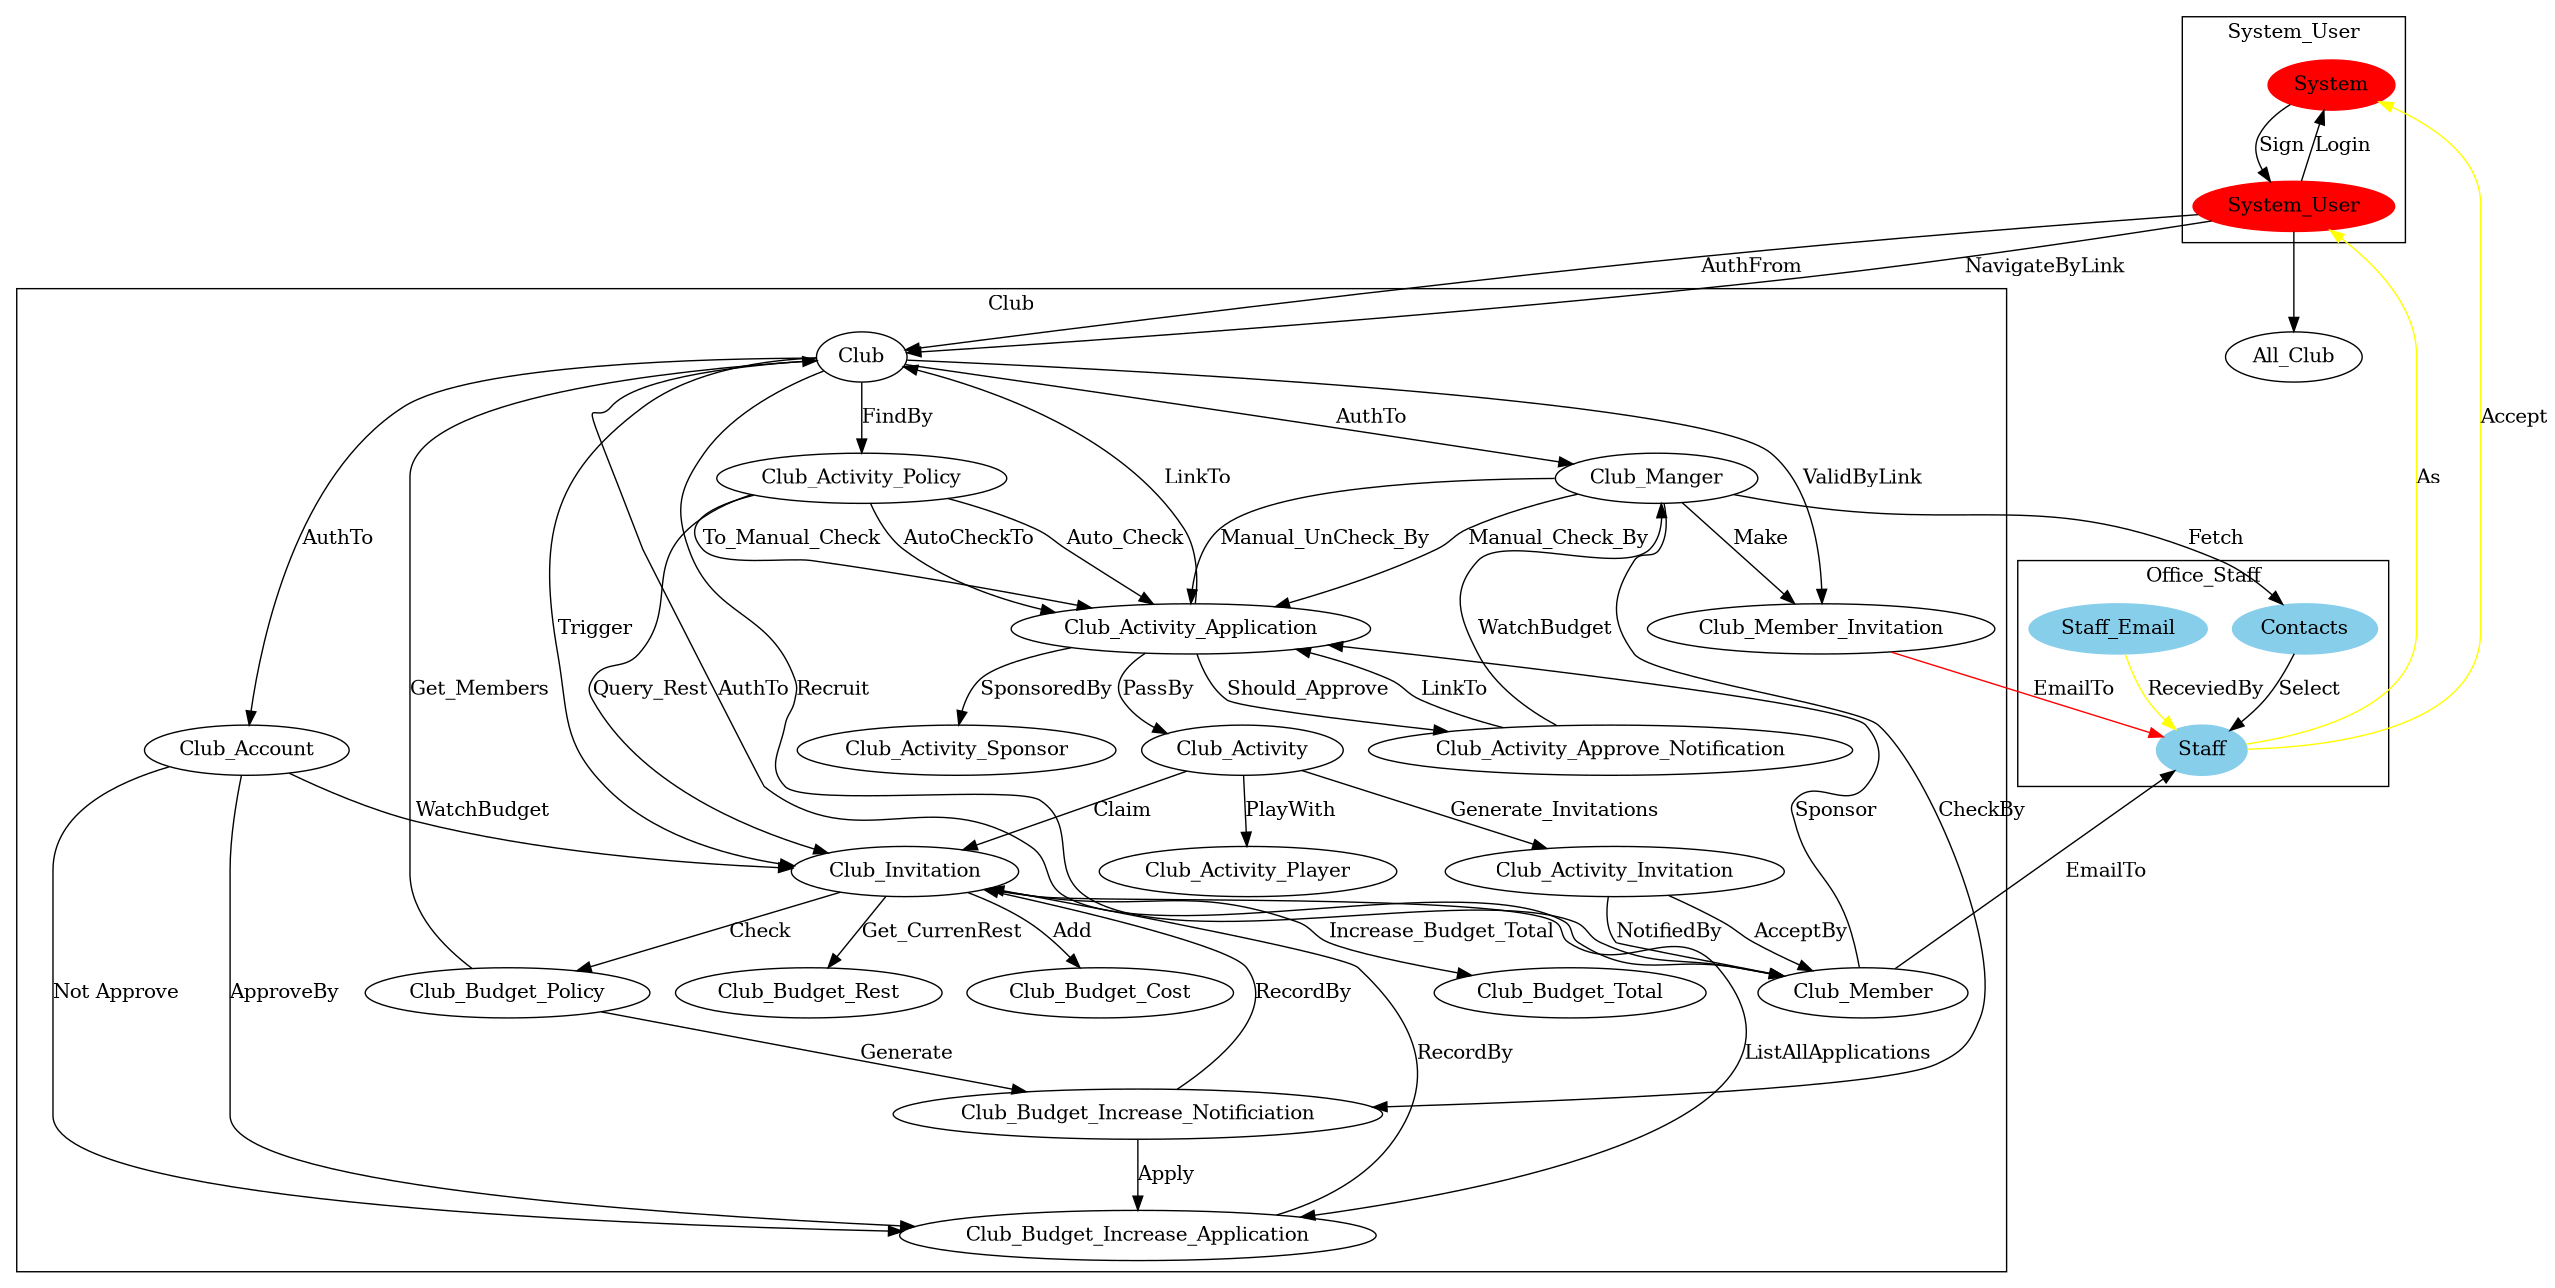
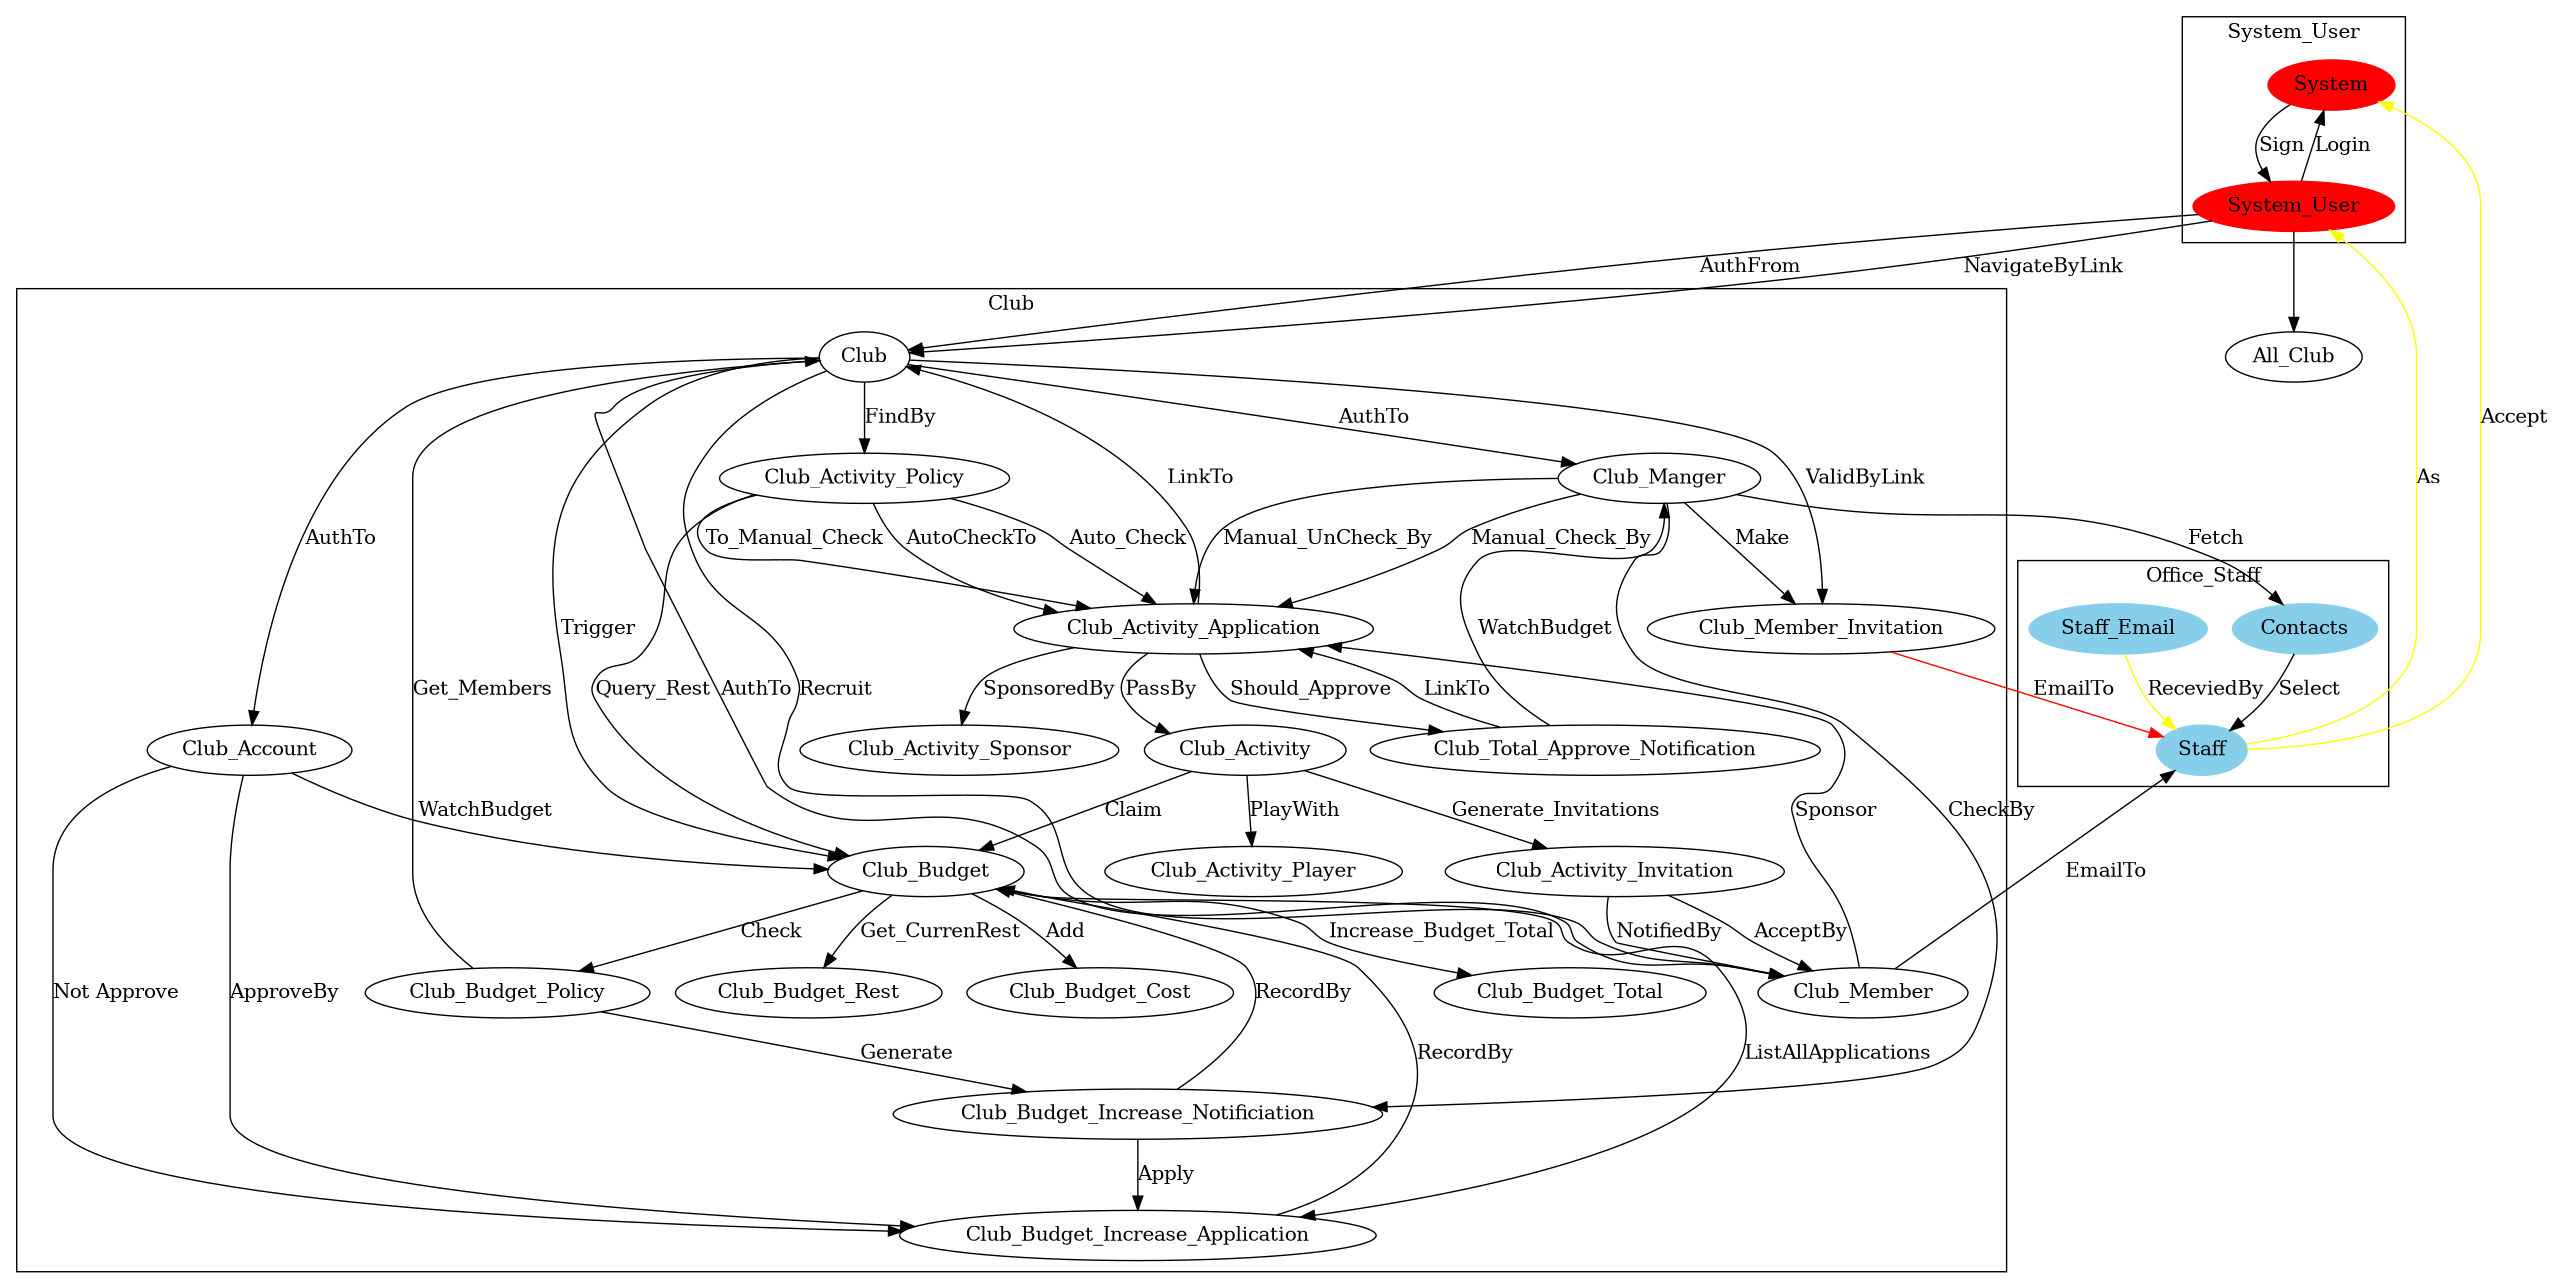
node "Club_Activity_Approve_Notification": label "Club_Activity_Approve_Notification" -> "Club_Total_Approve_Notification"
node "Club_Invitation": label "Club_Invitation" -> "Club_Budget"
